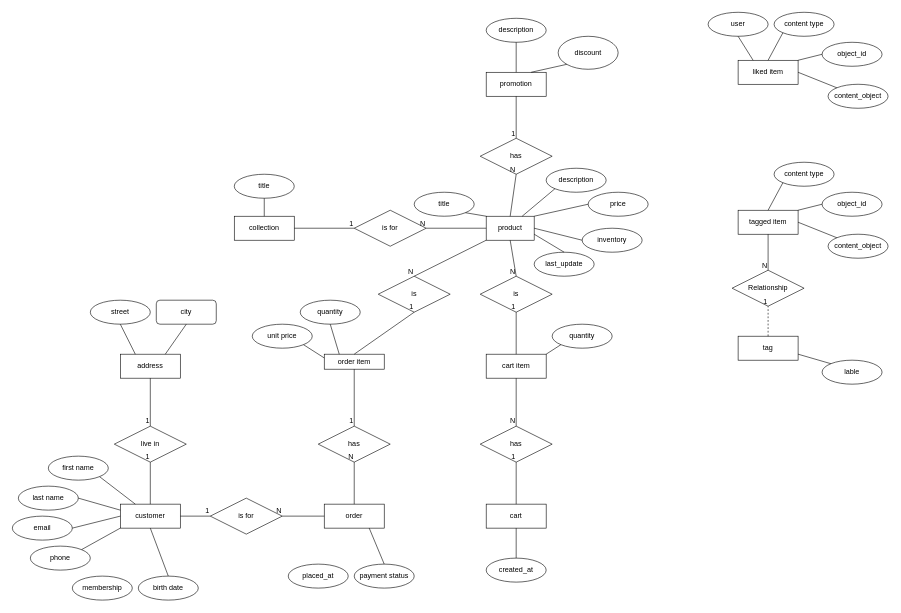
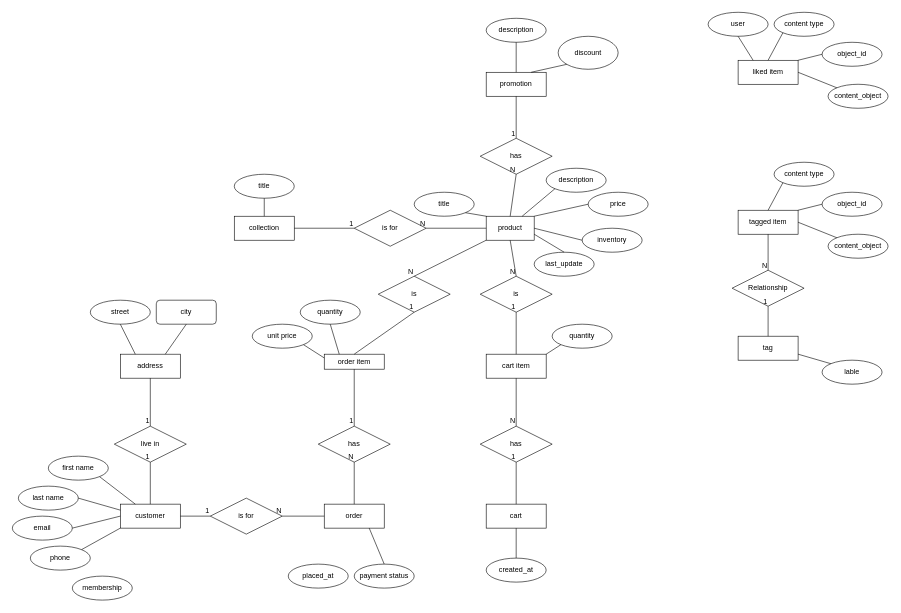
edge "Relationship" -- "tag": style dashed -> solid
edge "customer" -- "birth date": removed
node "birth date": removed
